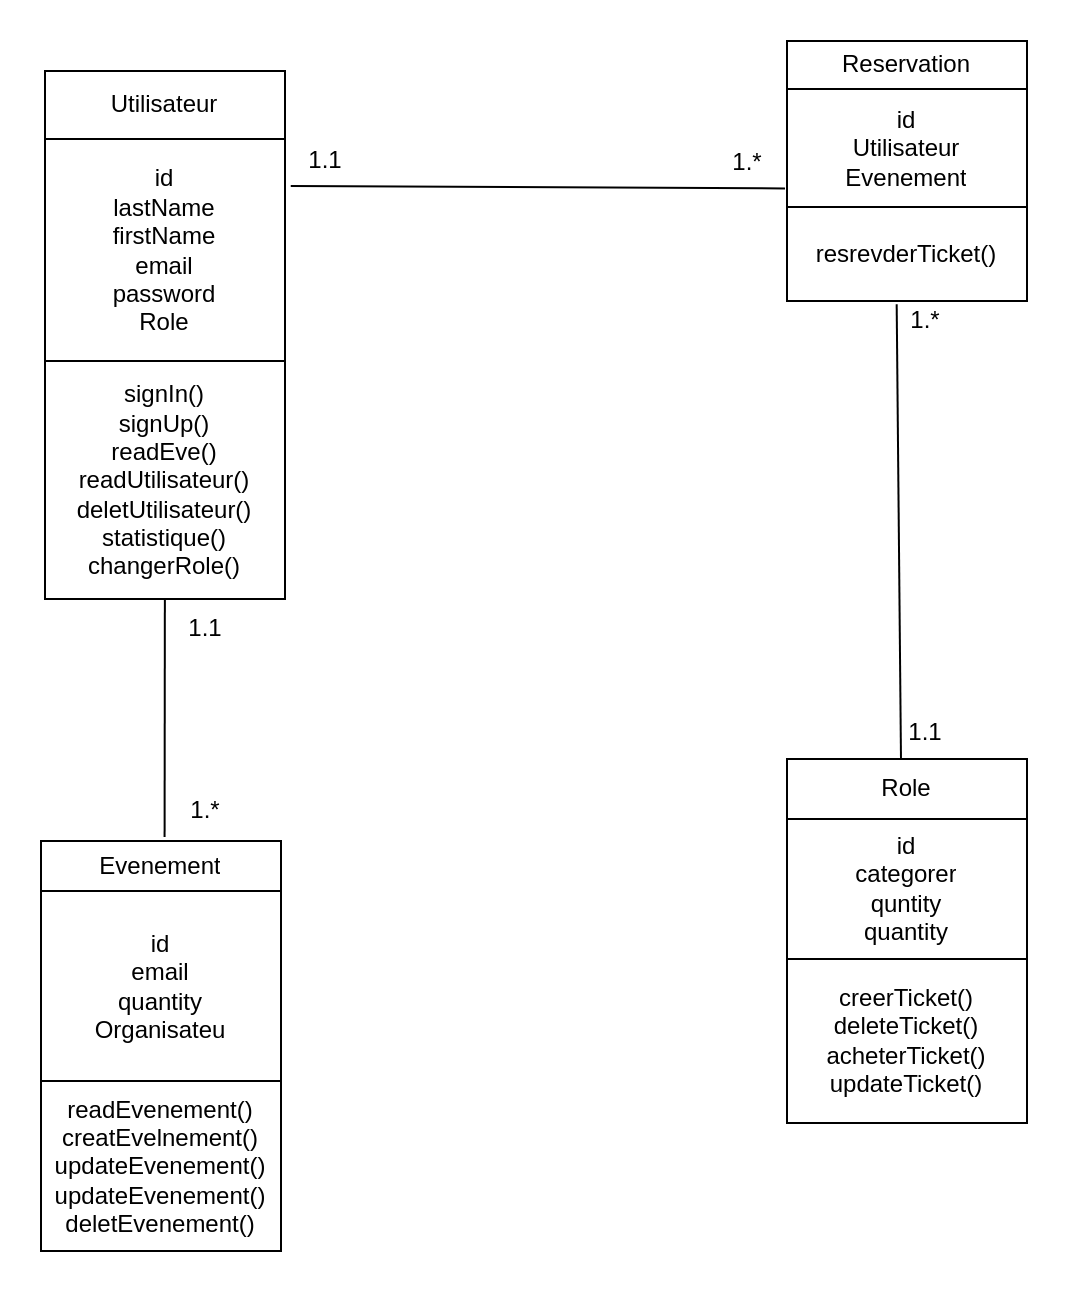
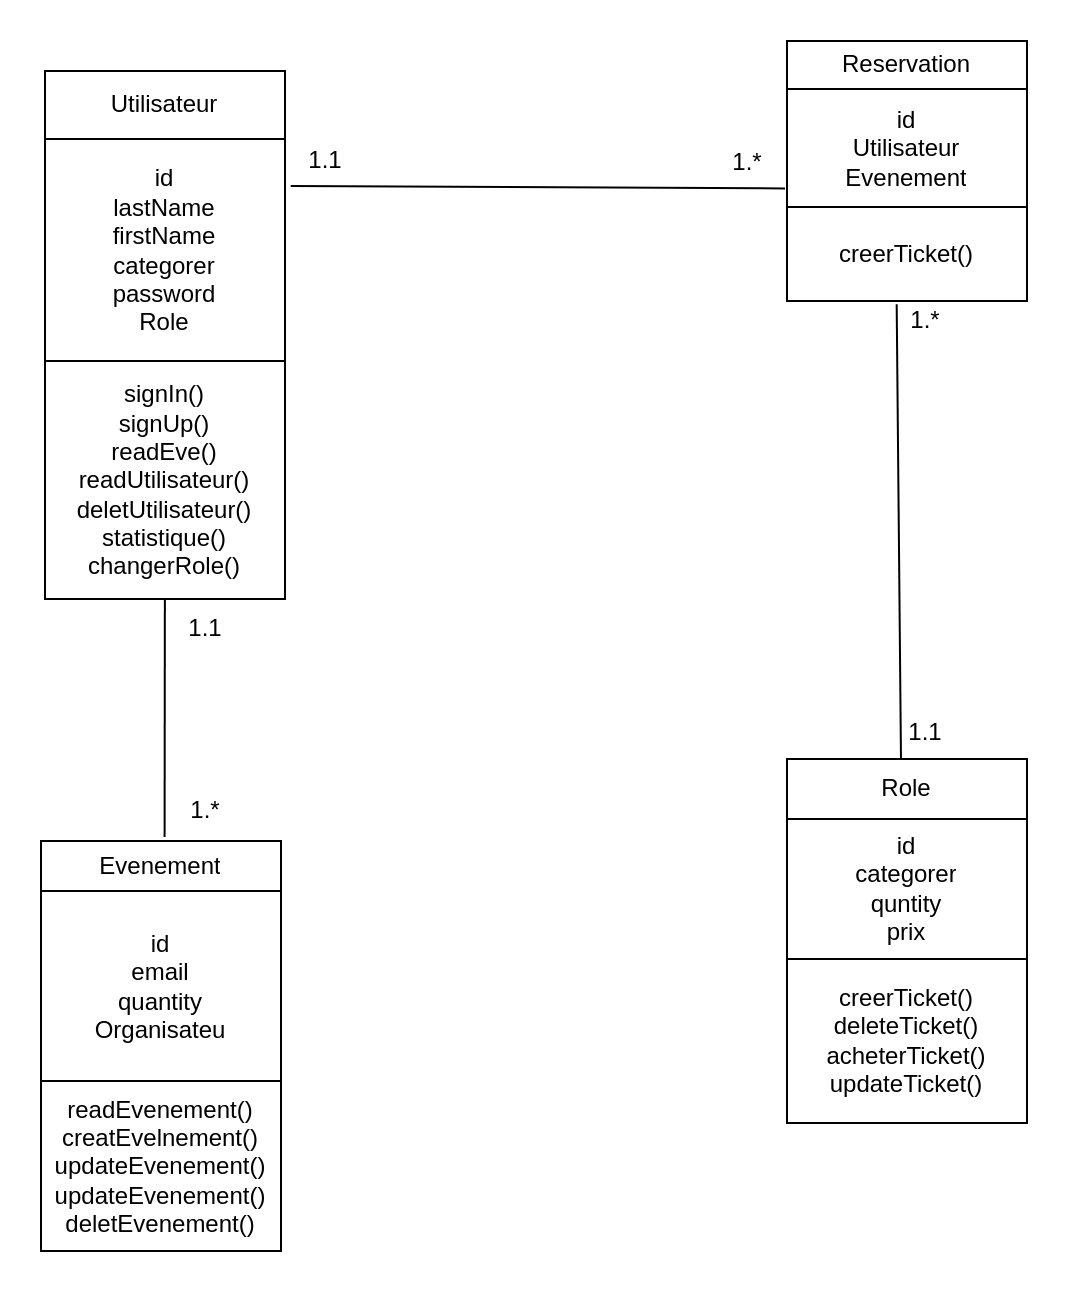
node "id lastName firstName email password Role": label "id lastName firstName email password Role" -> "id lastName firstName categorer password Role"
node "resrevderTicket()": label "resrevderTicket()" -> "creerTicket()"
node "id categorer quntity quantity": label "id categorer quntity quantity" -> "id categorer quntity prix"
